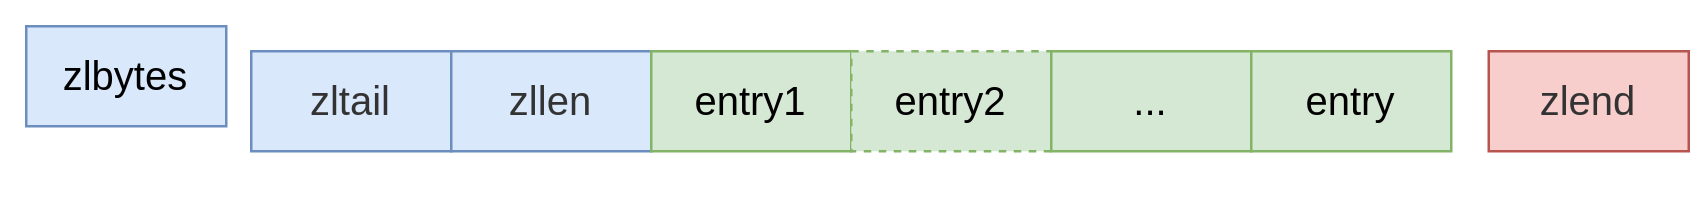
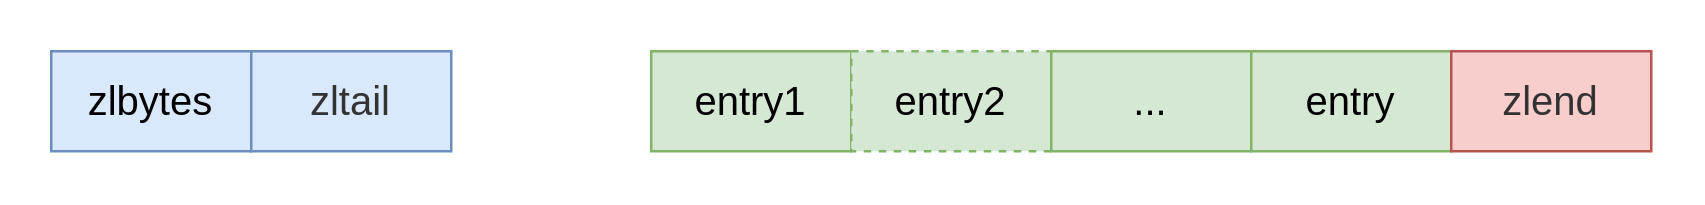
node "zlbytes": moved (126, 76) -> (151, 101)
node "zllen": removed
node "zlend": moved (1589, 101) -> (1551, 101)
